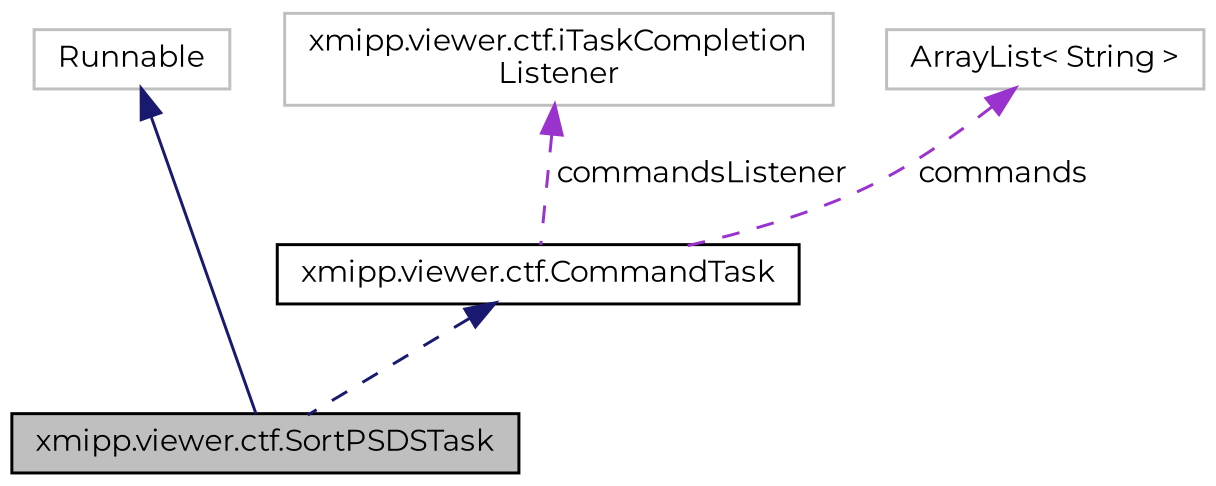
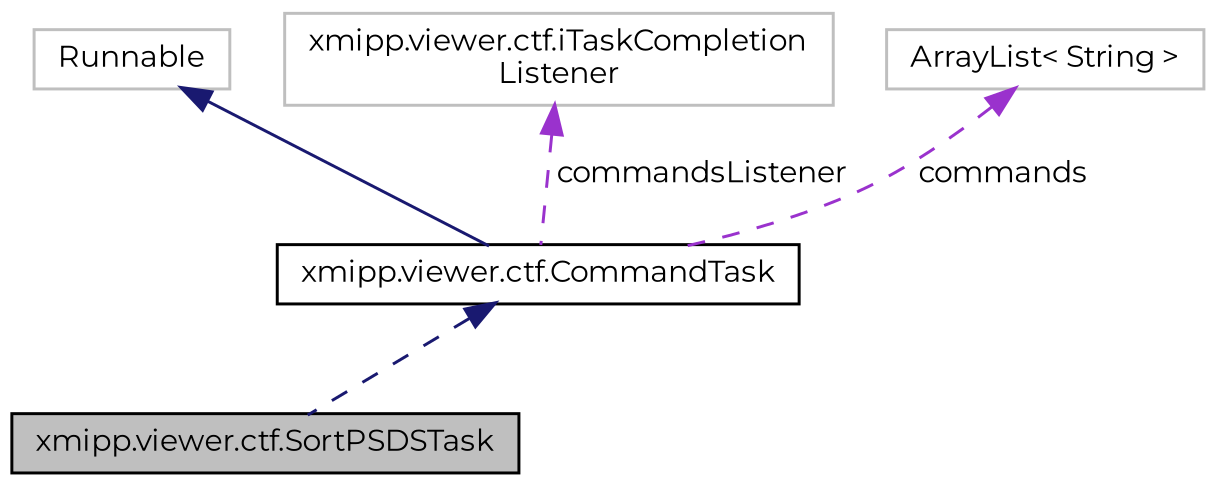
edge "xmipp.viewer.ctf.SortPSDSTask" -> "Runnable": now "xmipp.viewer.ctf.CommandTask" -> "Runnable"
